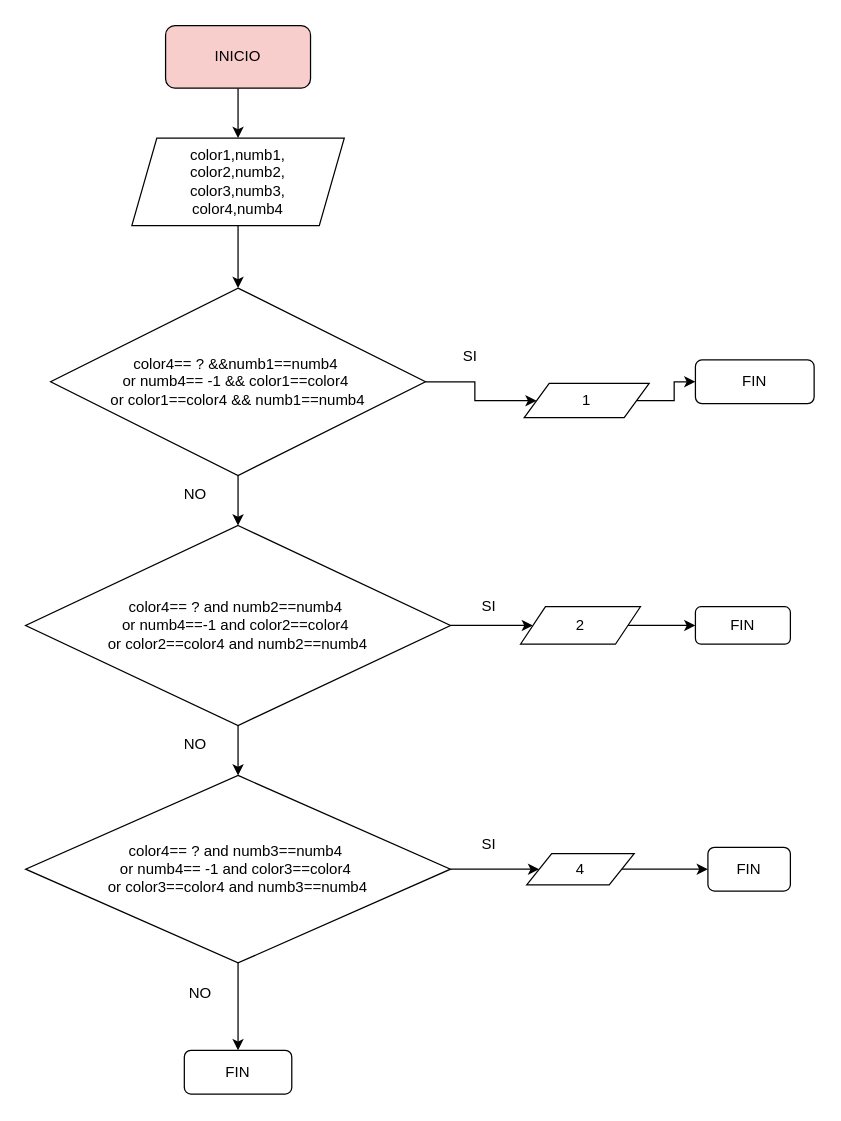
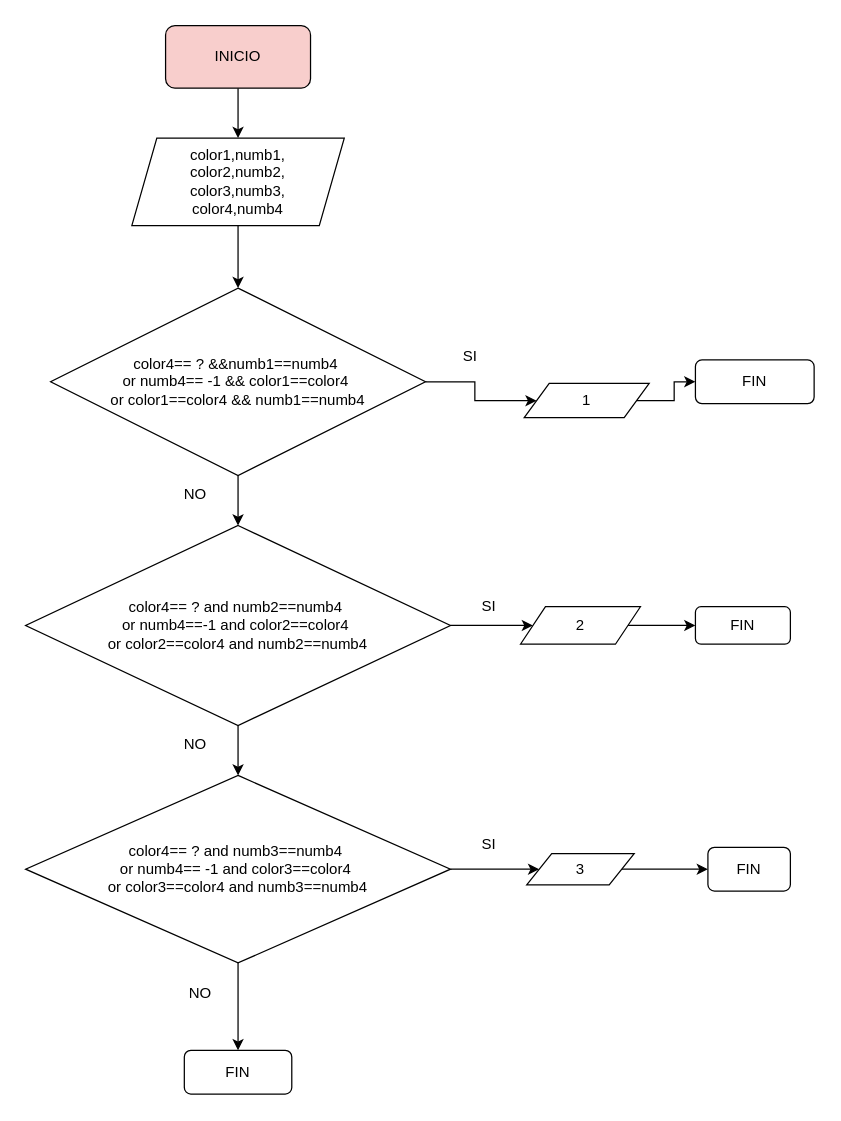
node "4": label "4" -> "3"
